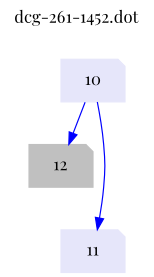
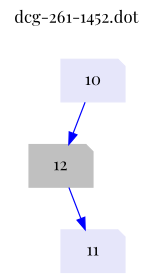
edge "10" -> "11": now "12" -> "11"
